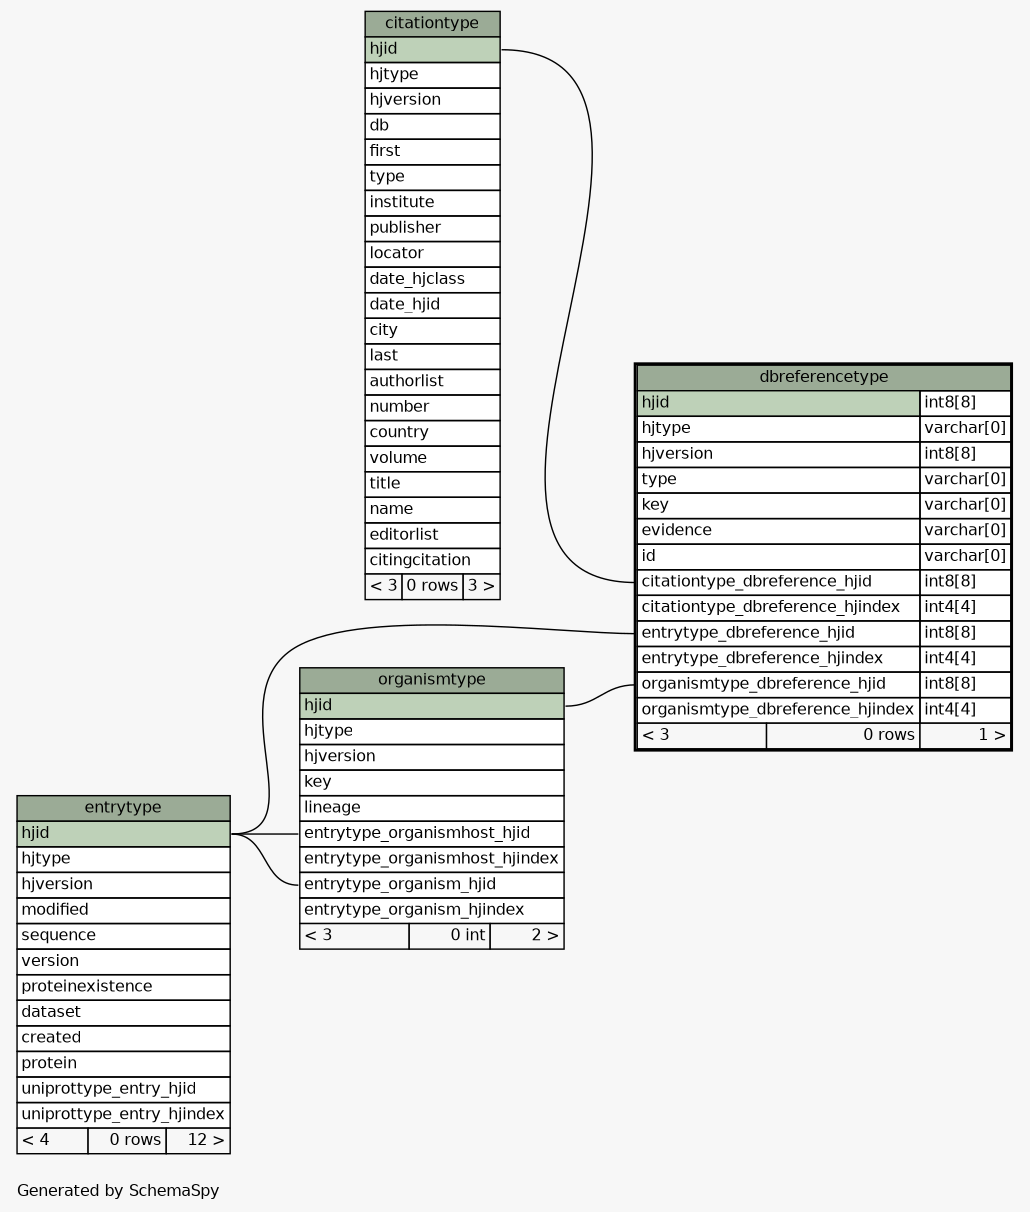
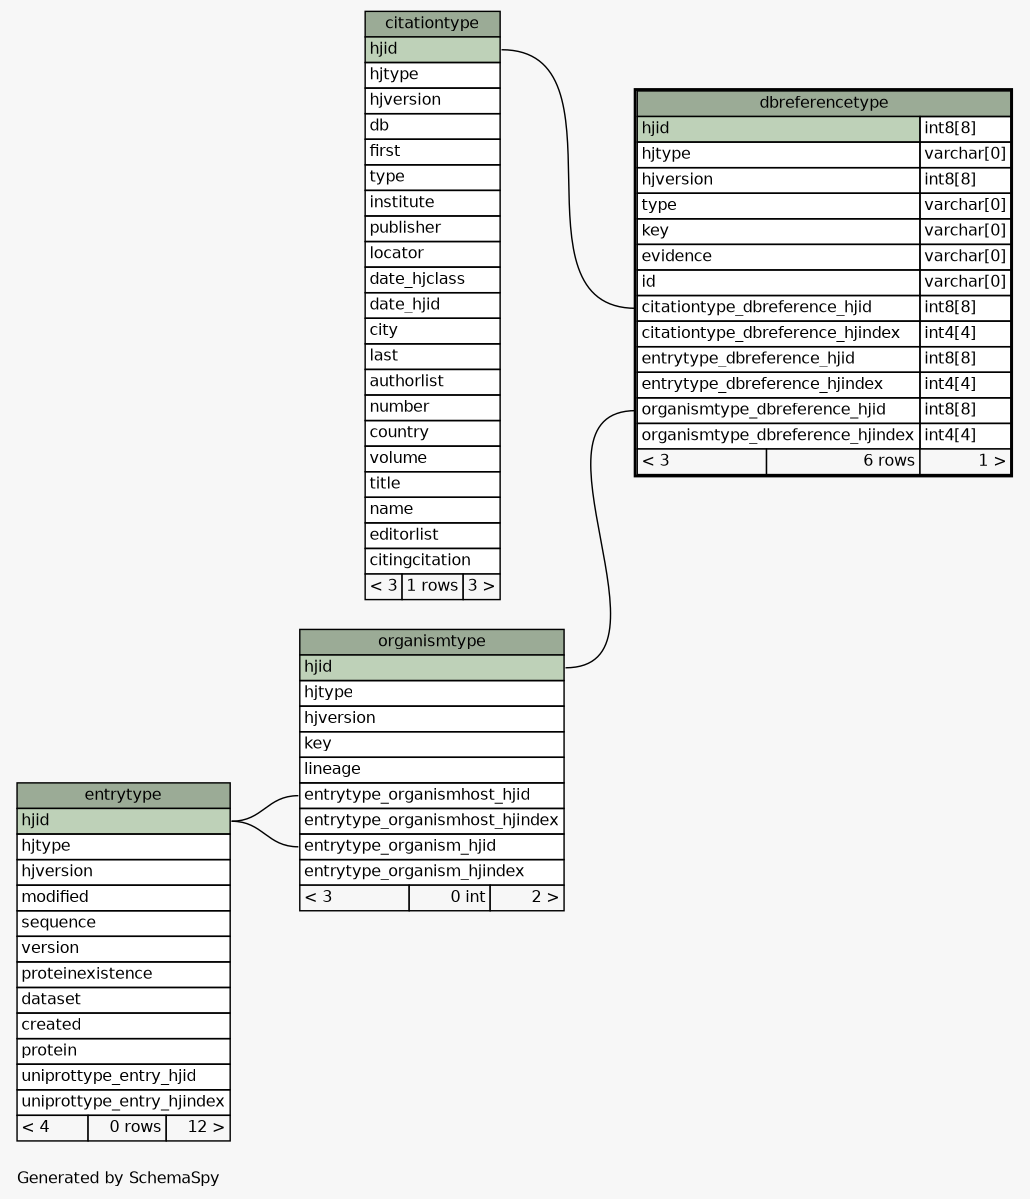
node "citationtype": text "0 rows" -> "1 rows"
edge "dbreferencetype" -- "entrytype": removed
node "dbreferencetype": text "0 rows" -> "6 rows"
